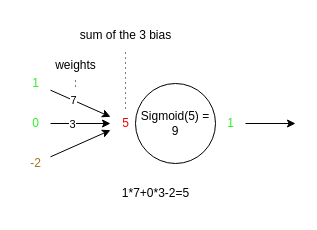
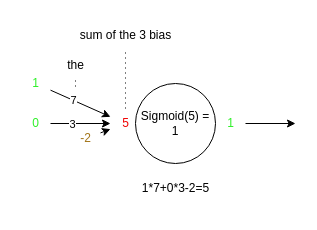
node "weights": label "weights" -> "the"
node "Sigmoid(5) = 9": label "Sigmoid(5) = 9" -> "Sigmoid(5) = 1"
node "-2": moved (36, 164) -> (86, 139)
node "1*7+0*3-2=5": moved (156, 194) -> (176, 189)
